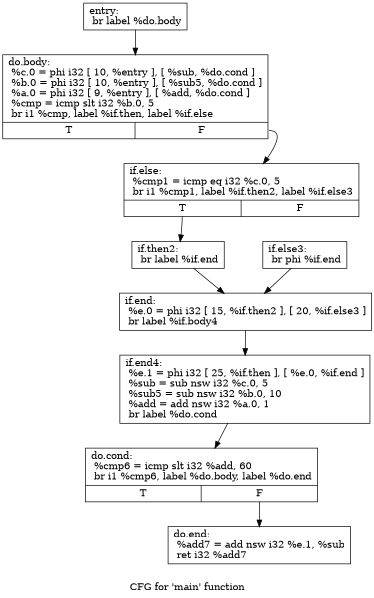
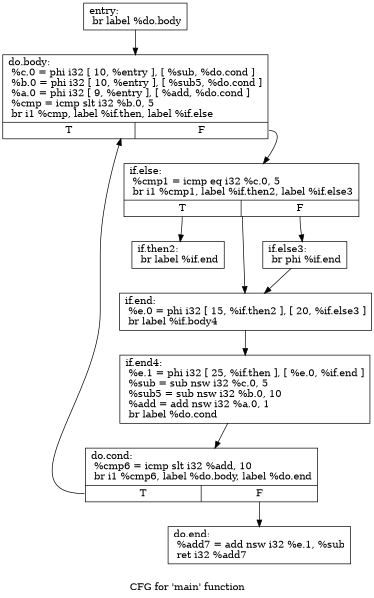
edge "if.else:" -> "if.else3:": added
edge "if.then2:" -> "if.end:": now "if.else:" -> "if.end:"
edge "do.cond:" -> "do.body:": added
node "do.cond:": text "%cmp6 = icmp slt i32 %add, 60" -> "%cmp6 = icmp slt i32 %add, 10"
